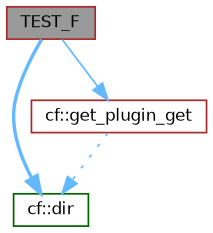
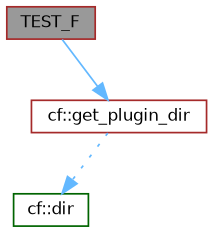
edge "TEST_F" -> "cf::dir": removed
node "cf::get_plugin_get": label "cf::get_plugin_get" -> "cf::get_plugin_dir"
